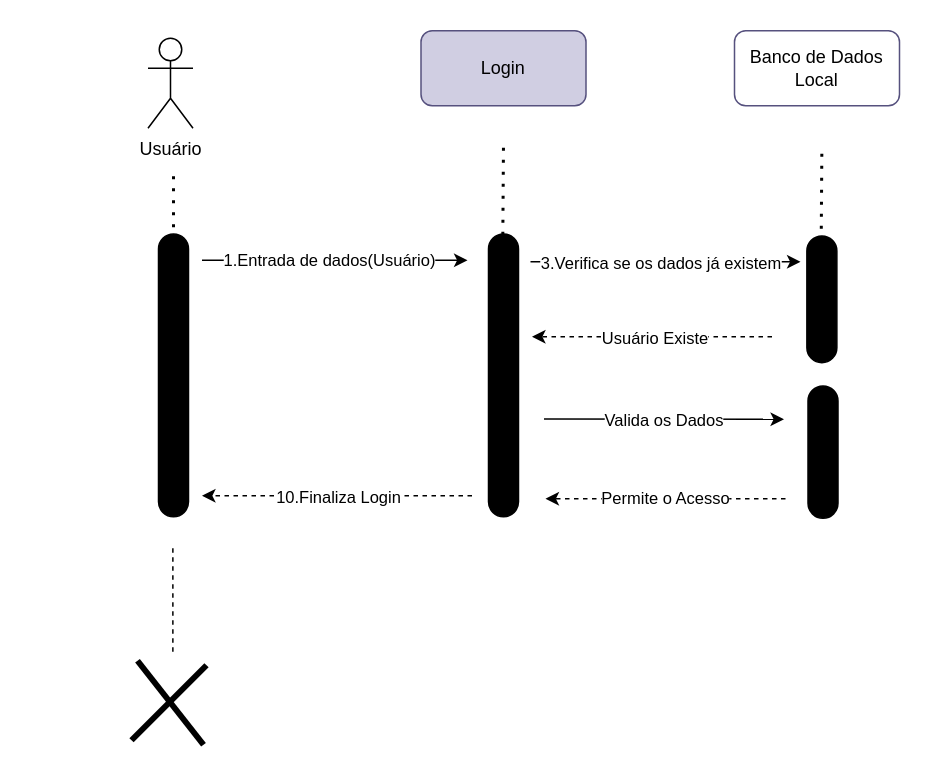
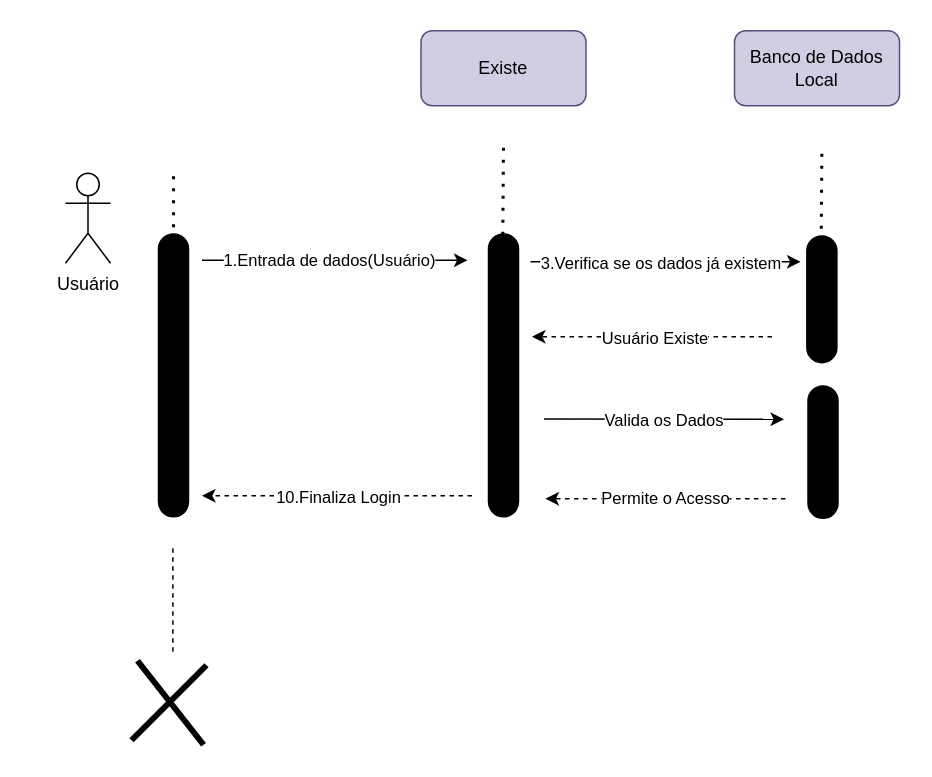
node "Login": label "Login" -> "Existe"
node "Banco de Dados Local": fillcolor #ffffff -> #d0cee2
node "Usuário": moved (170, 83) -> (88, 218)
